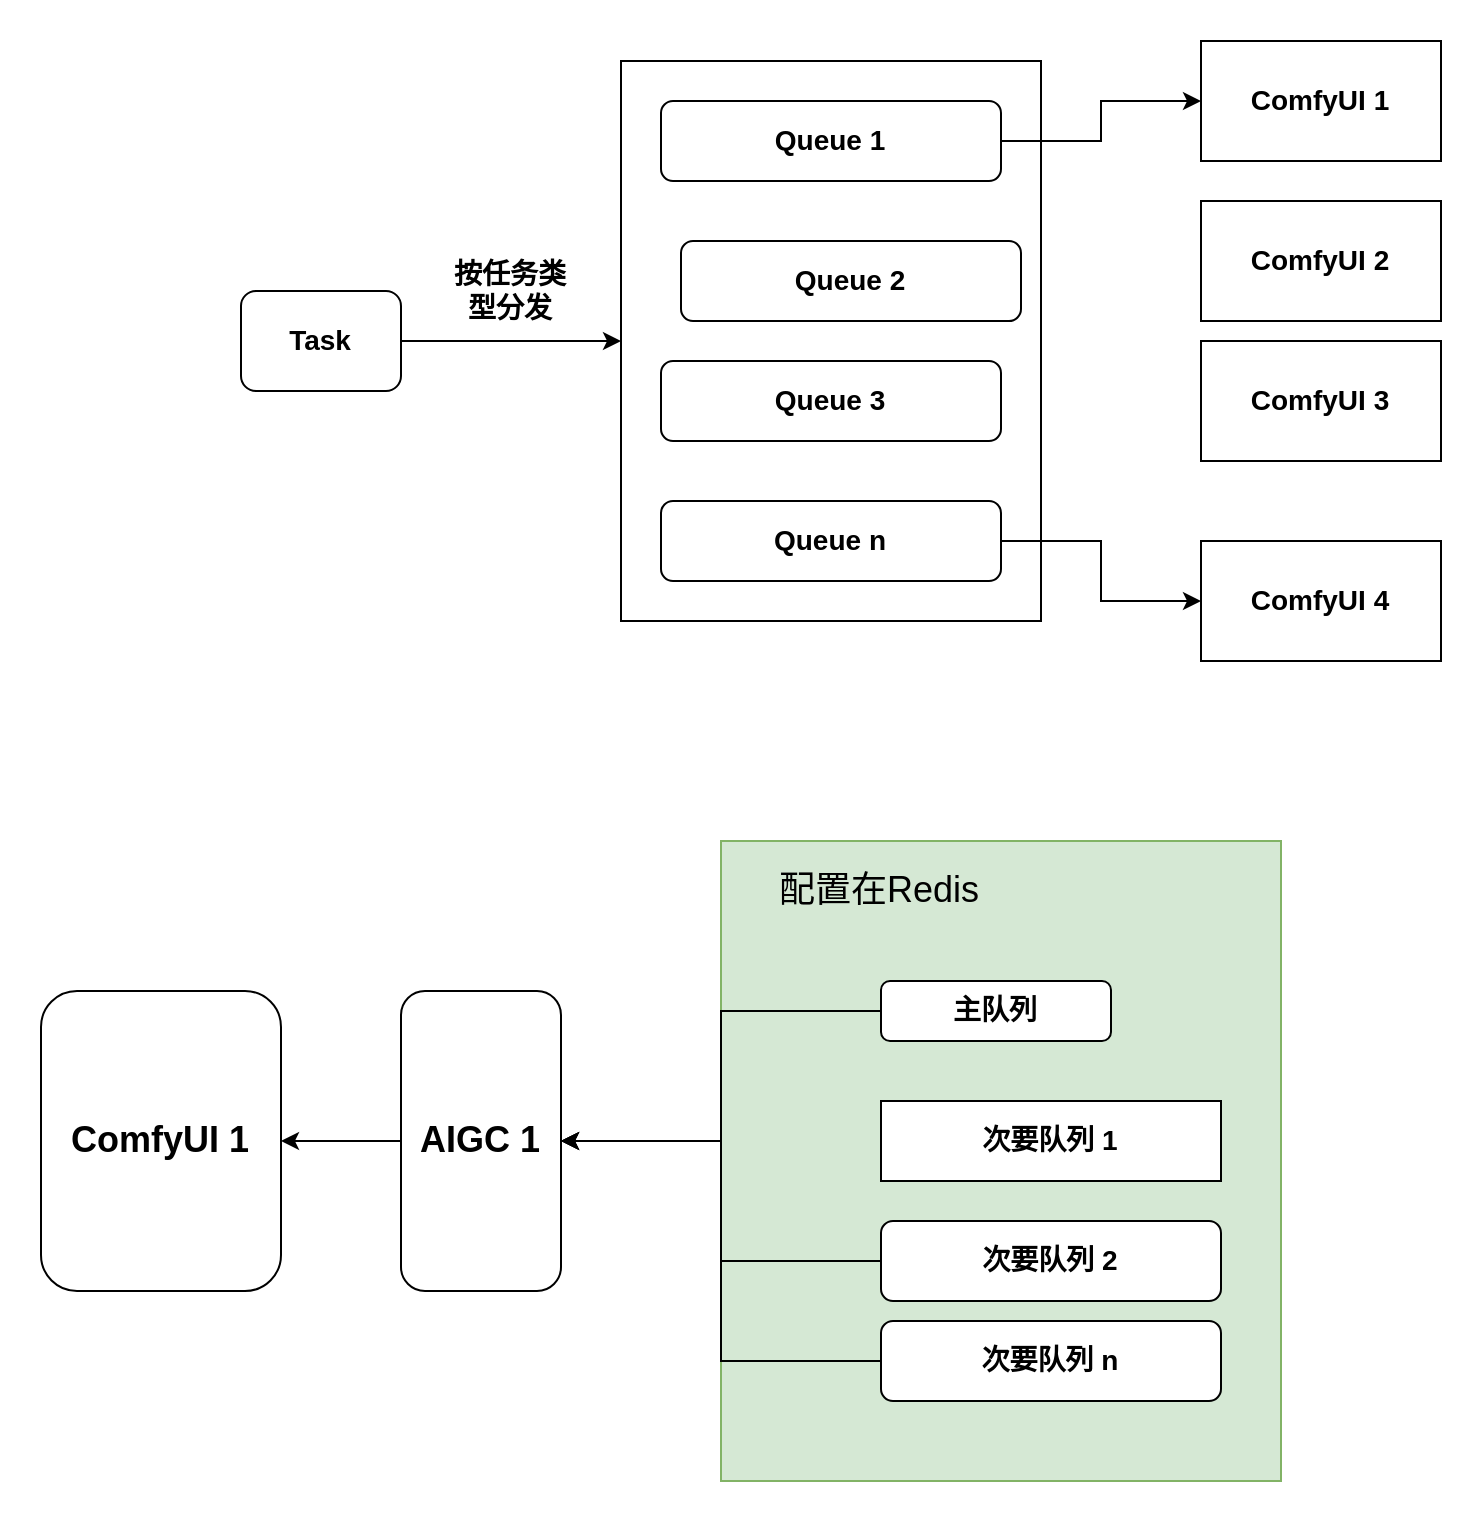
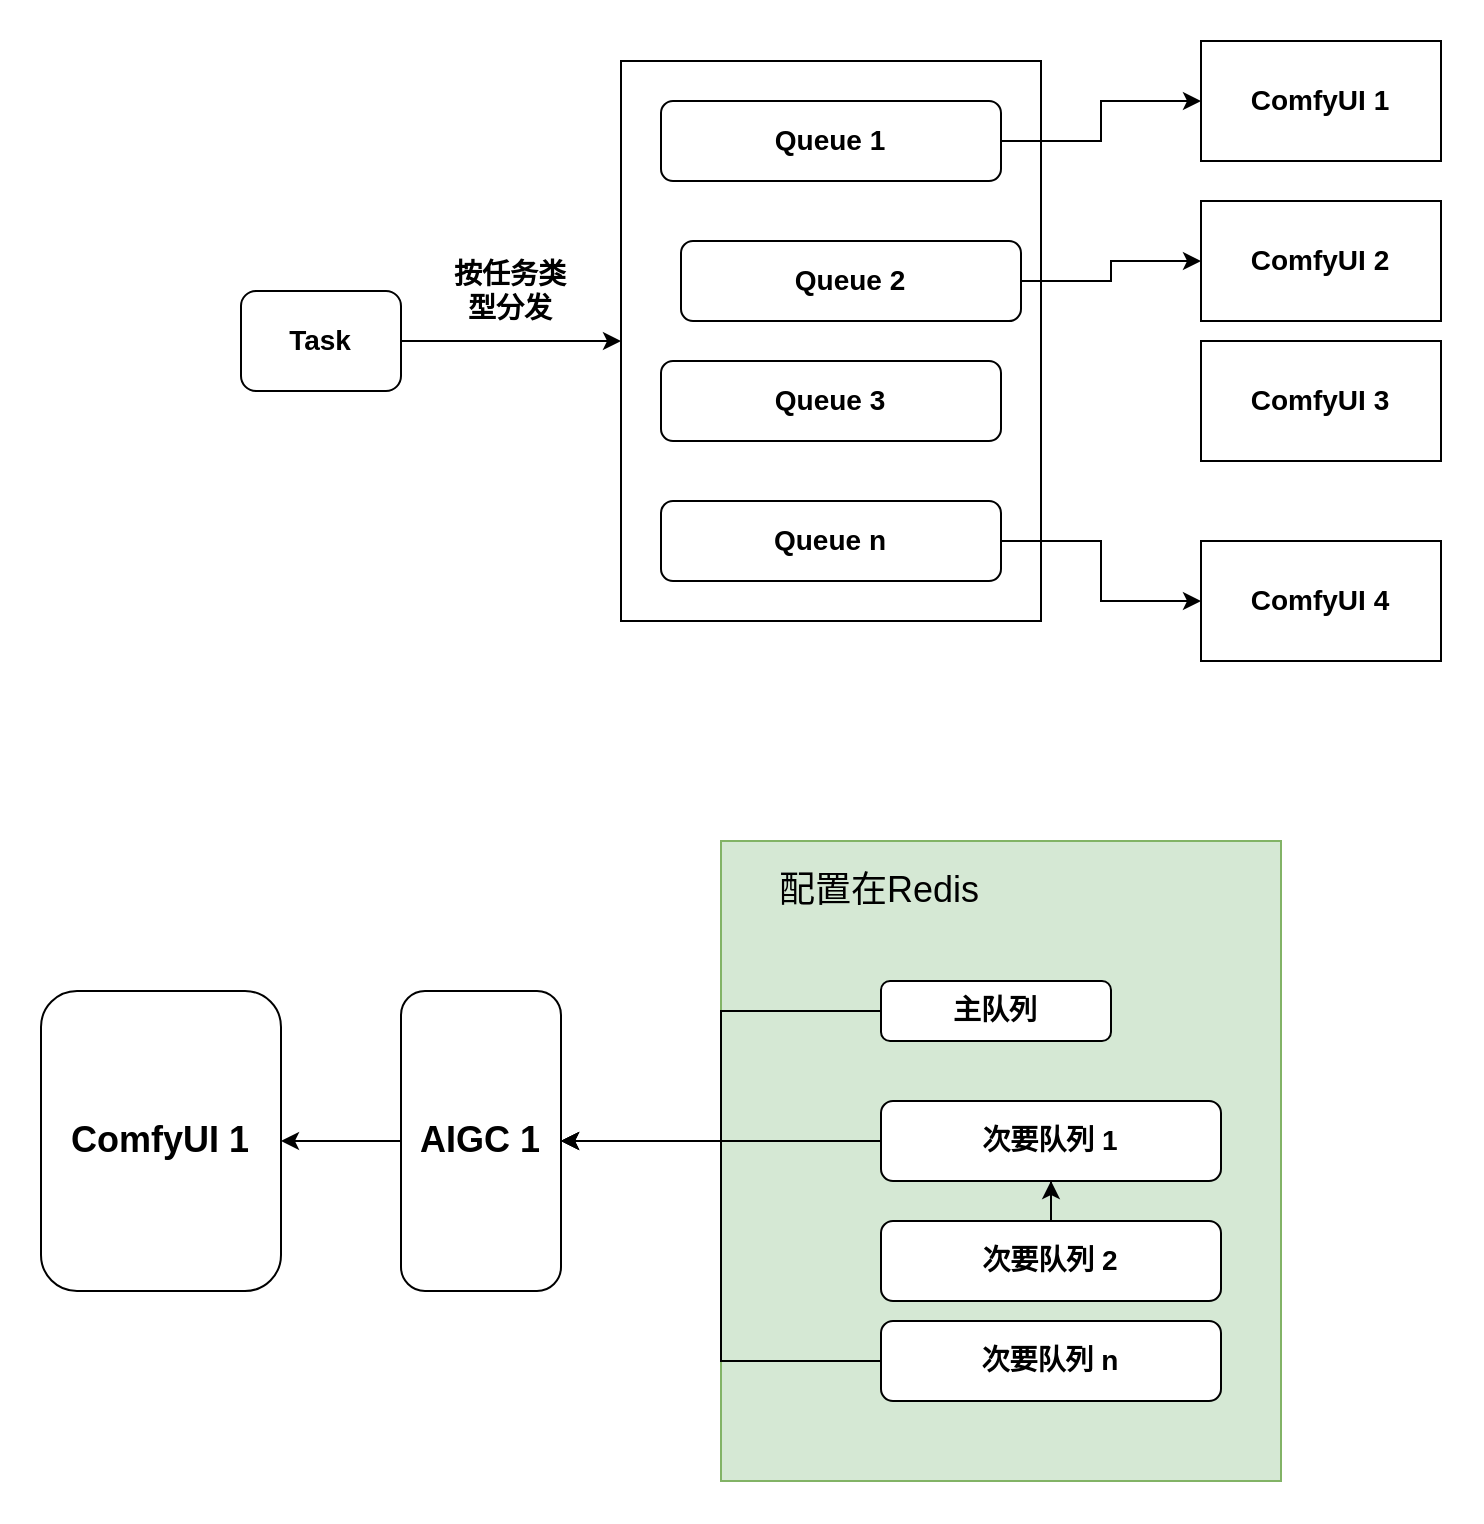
edge "Queue 2" -> "ComfyUI 2": added
edge "次要队列 1" -> "AIGC 1": added
node "次要队列 1": shape rectangle -> rounded rectangle
edge "次要队列 2" -> "AIGC 1": now "次要队列 2" -> "次要队列 1"
